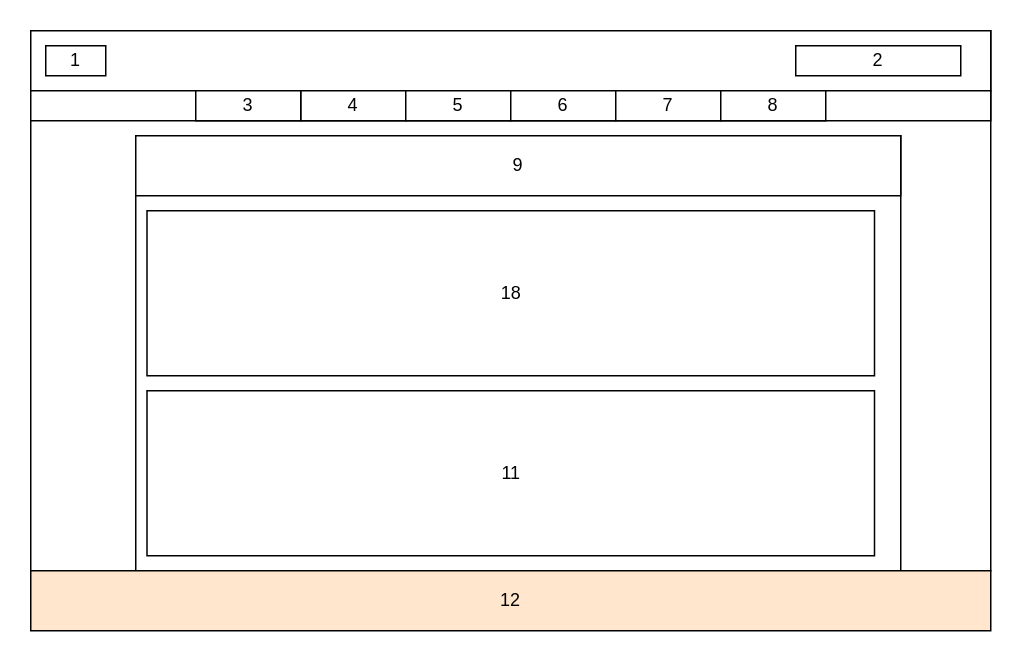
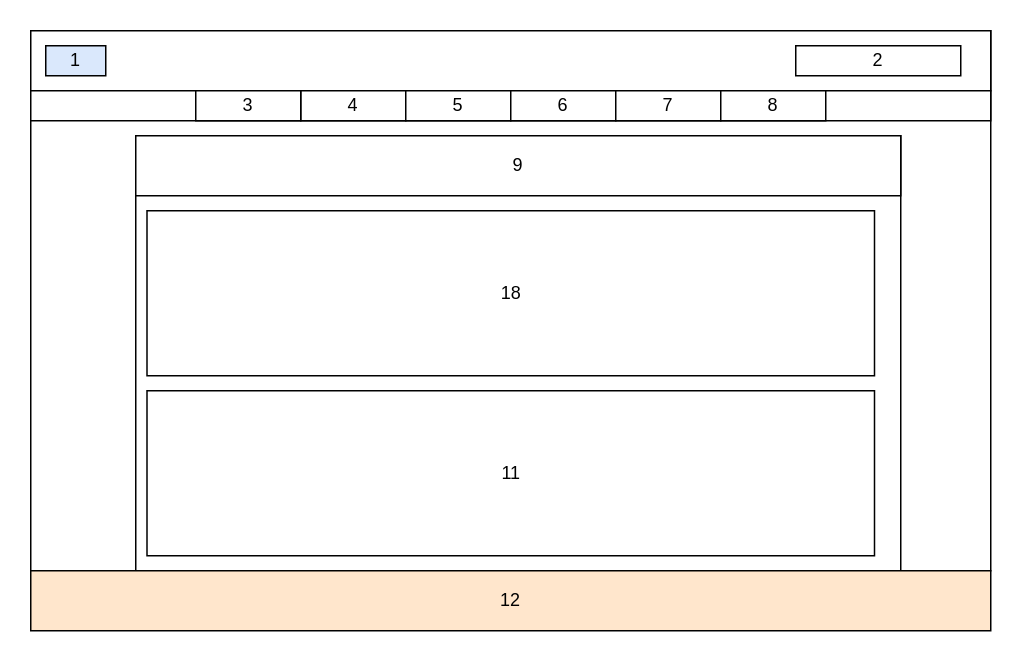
node "1": fillcolor #ffffff -> #dae8fc
